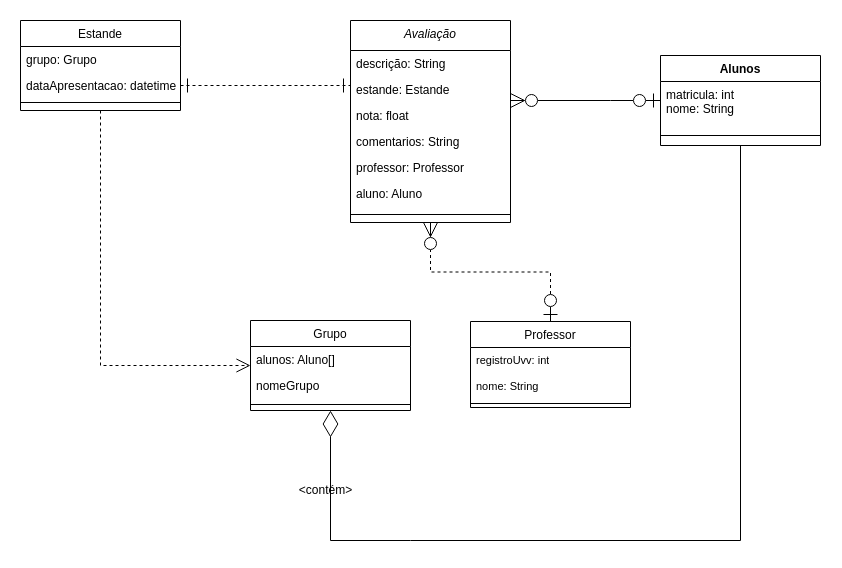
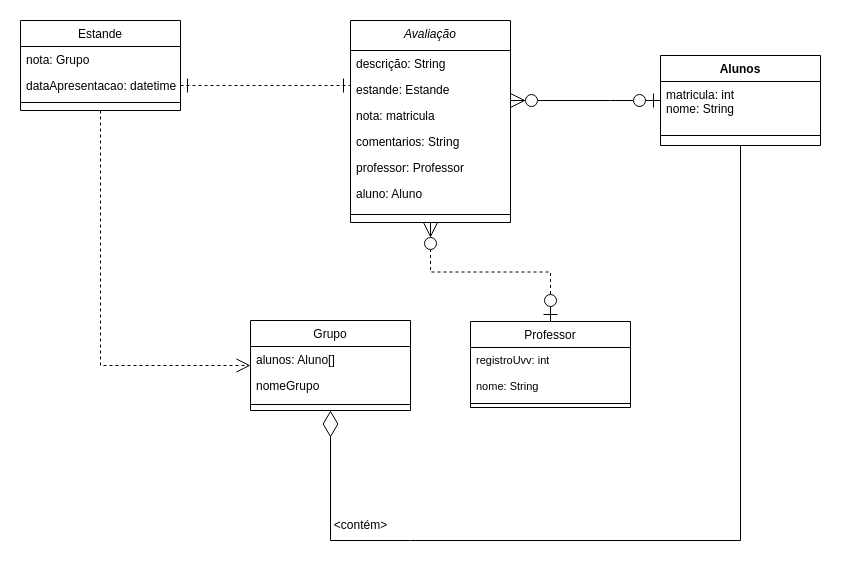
node "grupo: Grupo": label "grupo: Grupo" -> "nota: Grupo"
node "nota: float": label "nota: float" -> "nota: matricula"
node "<contém>": moved (326, 491) -> (361, 526)
